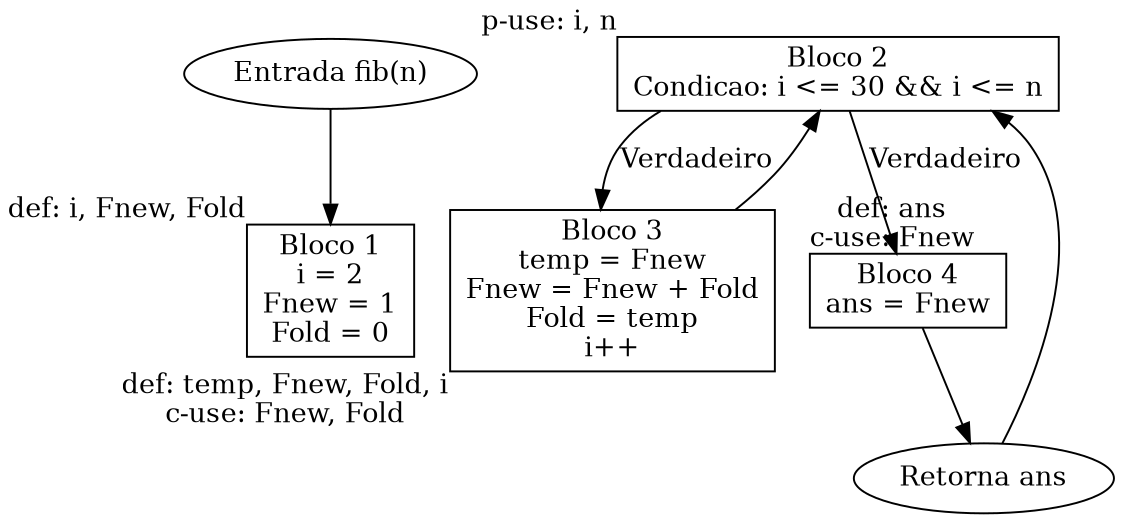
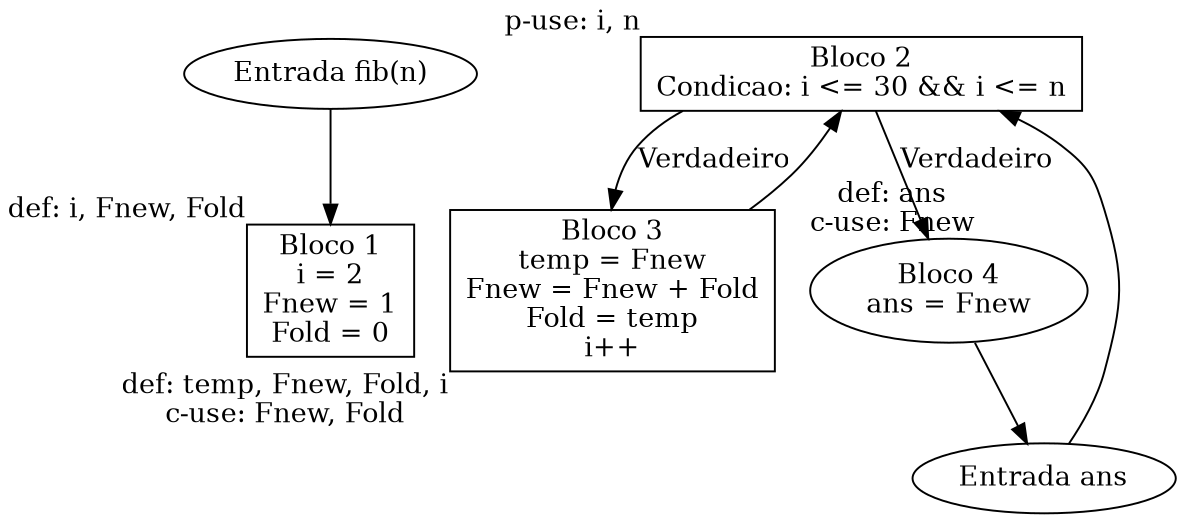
node "Bloco 4 ans = Fnew def: ans c-use: Fnew": shape box -> ellipse
node "Retorna ans": label "Retorna ans" -> "Entrada ans"
